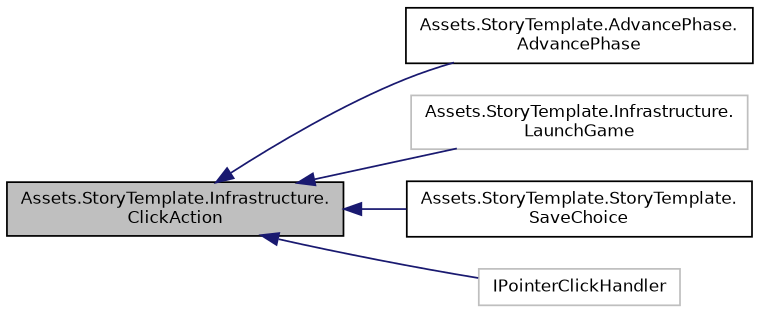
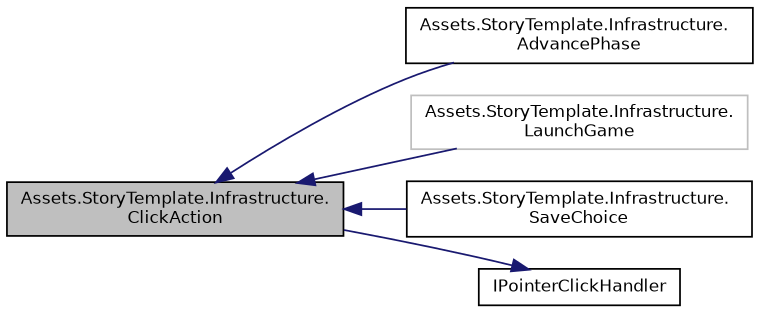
node "Assets.StoryTemplate.AdvancePhase. AdvancePhase": label "Assets.StoryTemplate.AdvancePhase. AdvancePhase" -> "Assets.StoryTemplate.Infrastructure. AdvancePhase"
node "Assets.StoryTemplate.StoryTemplate. SaveChoice": label "Assets.StoryTemplate.StoryTemplate. SaveChoice" -> "Assets.StoryTemplate.Infrastructure. SaveChoice"
edge "IPointerClickHandler" -> "Assets.StoryTemplate.Infrastructure. ClickAction": reversed
node "IPointerClickHandler": color grey75 -> black
